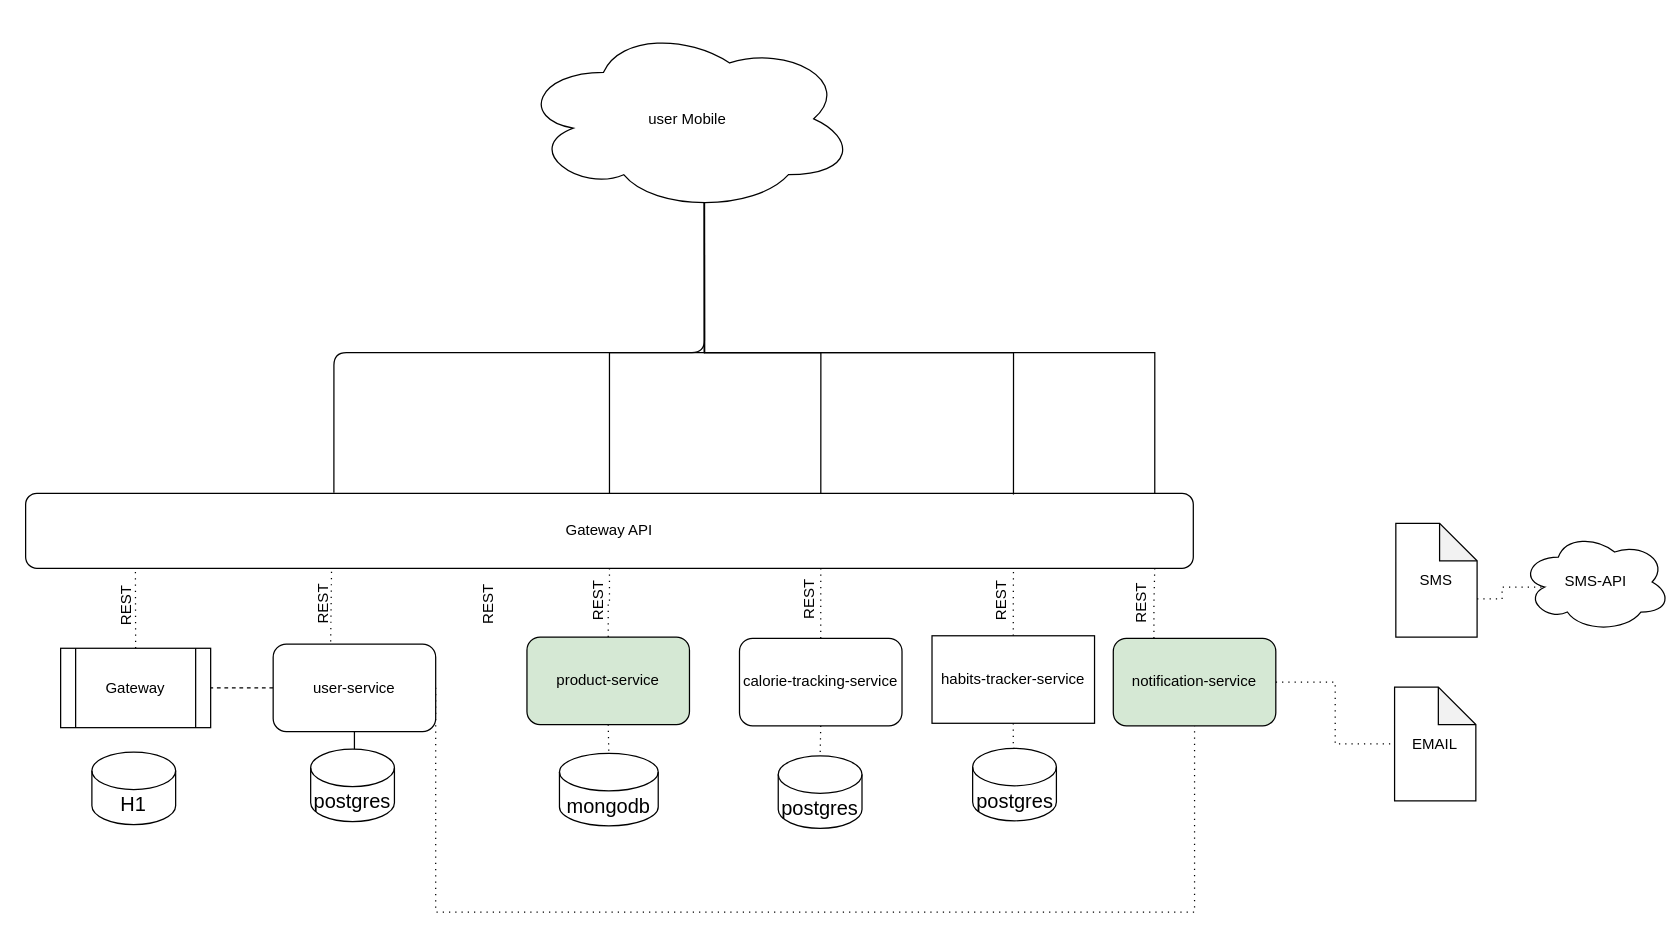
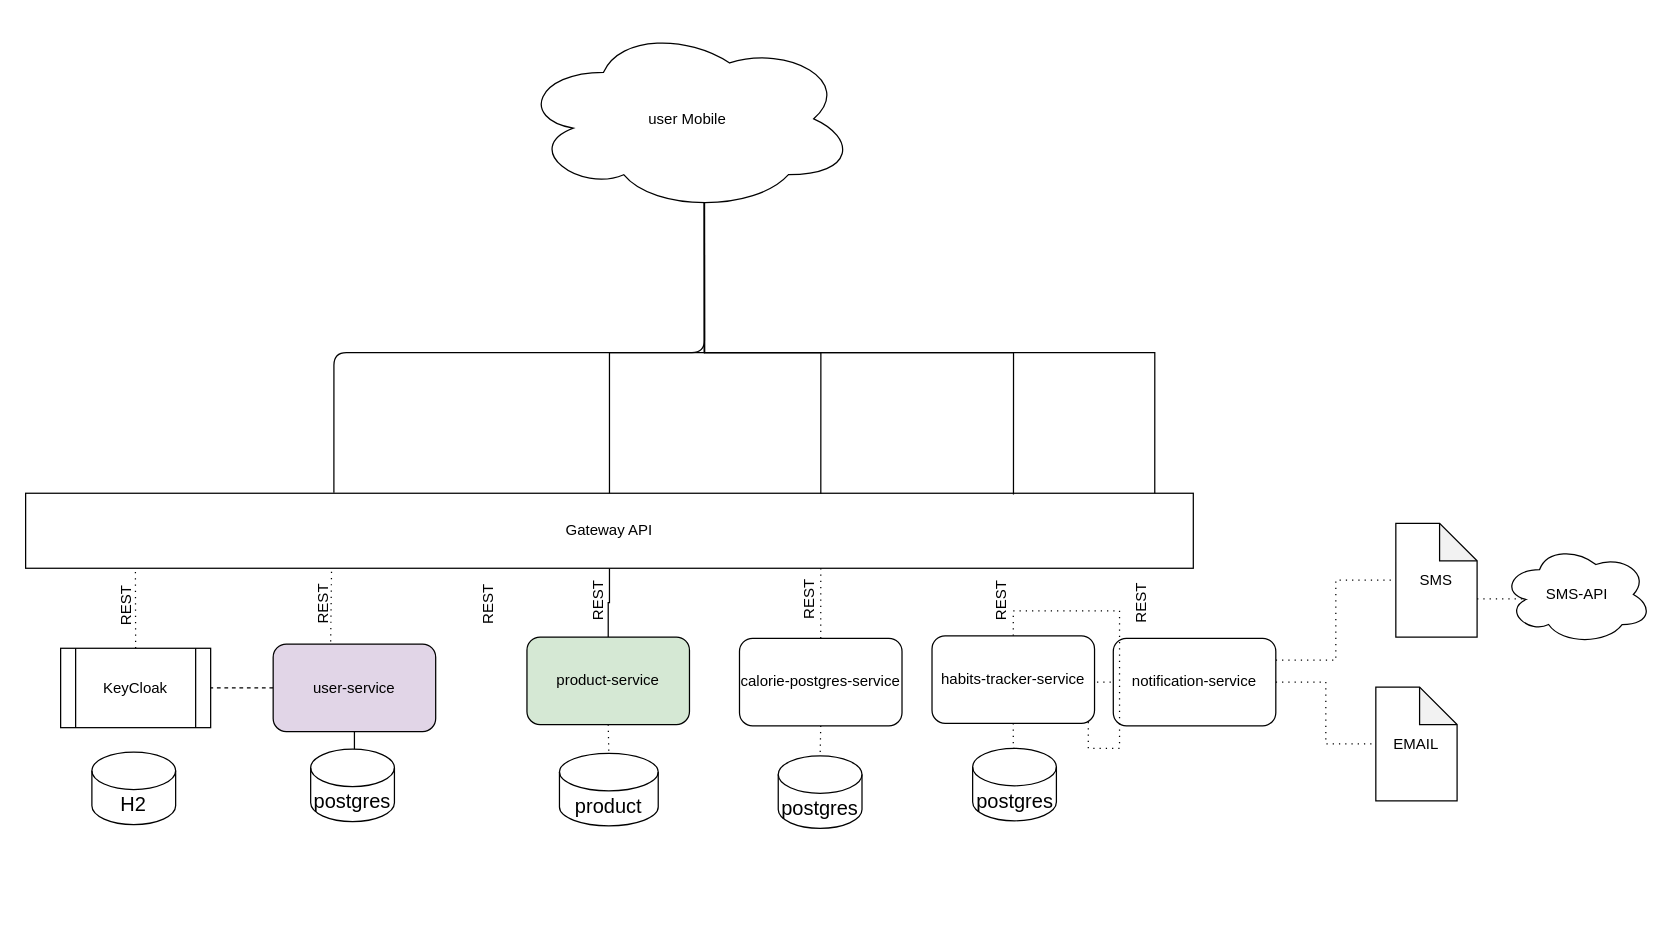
node "Gateway API": shape rounded rectangle -> rectangle
node "SMS-API": moved (1596, 582) -> (1577, 594)
edge "Gateway API" -- "habits-tracker-service": now "notification-service" -- "habits-tracker-service"
edge "Gateway API" -- "product-service": style dashed -> solid
edge "Gateway API" -- "notification-service": removed
edge "SMS" -- "notification-service": added
node "habits-tracker-service": shape rectangle -> rounded rectangle
node "calorie-tracking-service": label "calorie-tracking-service" -> "calorie-postgres-service"
node "notification-service": fillcolor #d5e8d4 -> #ffffff
node "Gateway": label "Gateway" -> "KeyCloak"
node "user-service": fillcolor #ffffff -> #e1d5e7
node "EMAIL": moved (1435, 744) -> (1416, 744)
node "H1": label "H1" -> "H2"
node "mongodb": label "mongodb" -> "product"
edge "notification-service" -- "user-service": removed
